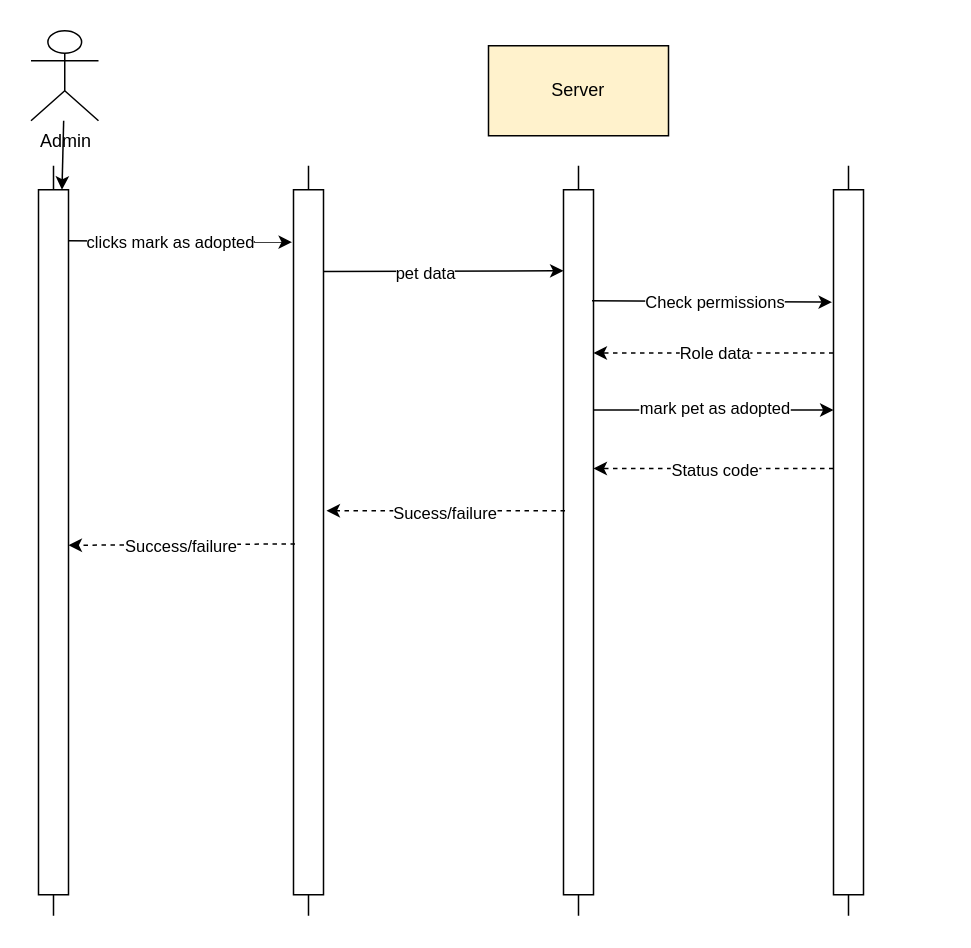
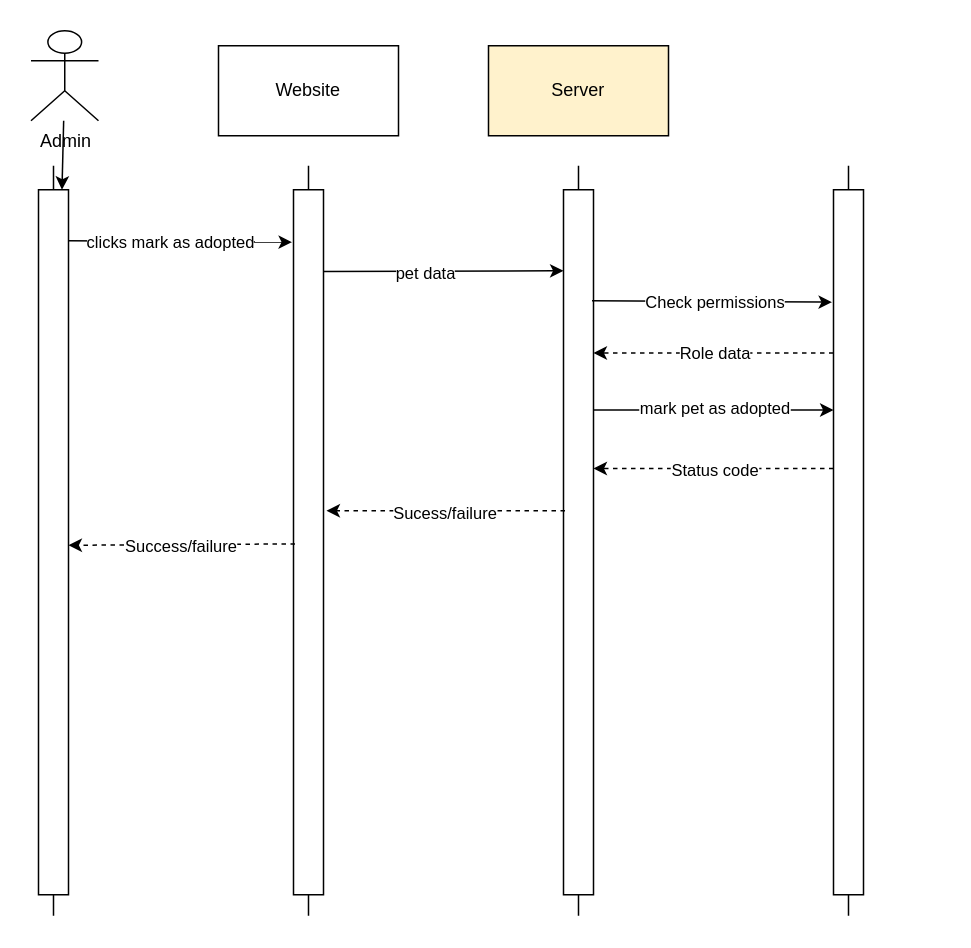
node "Website": added
